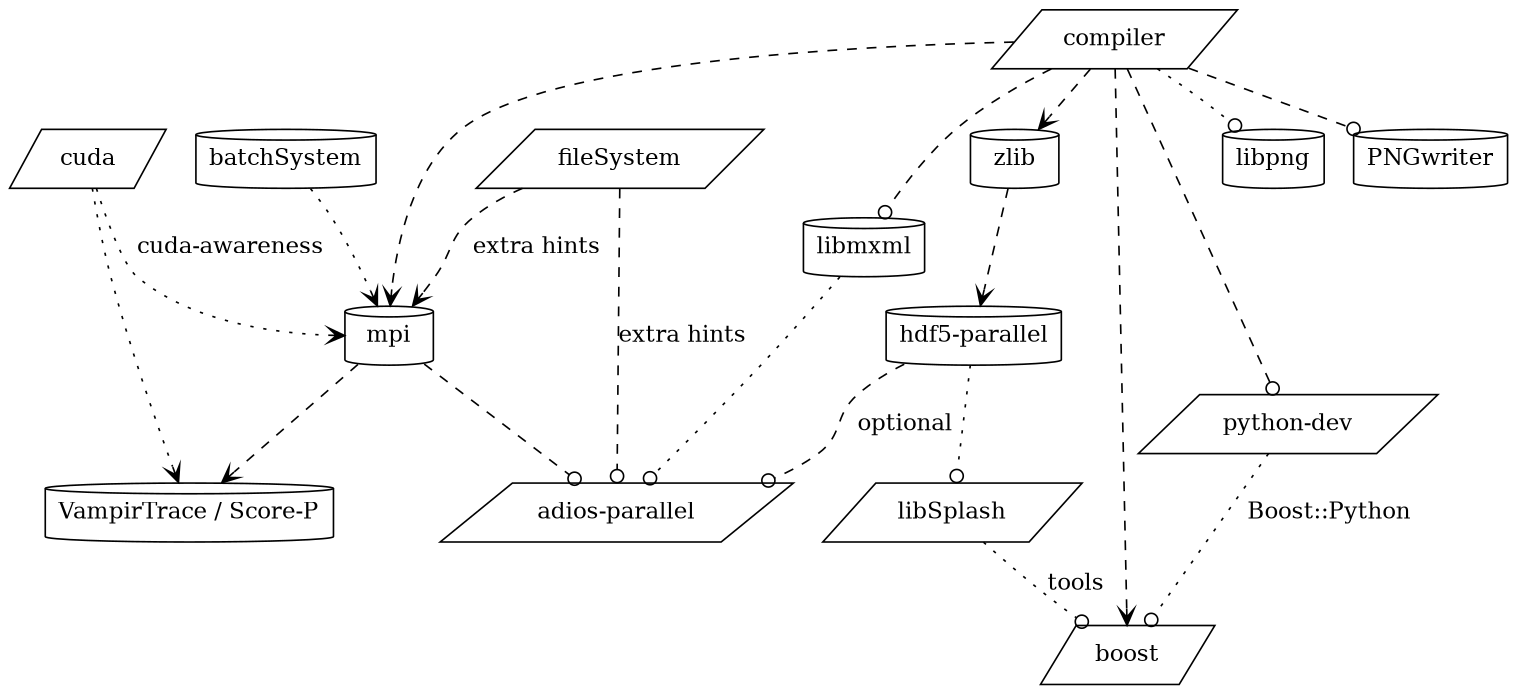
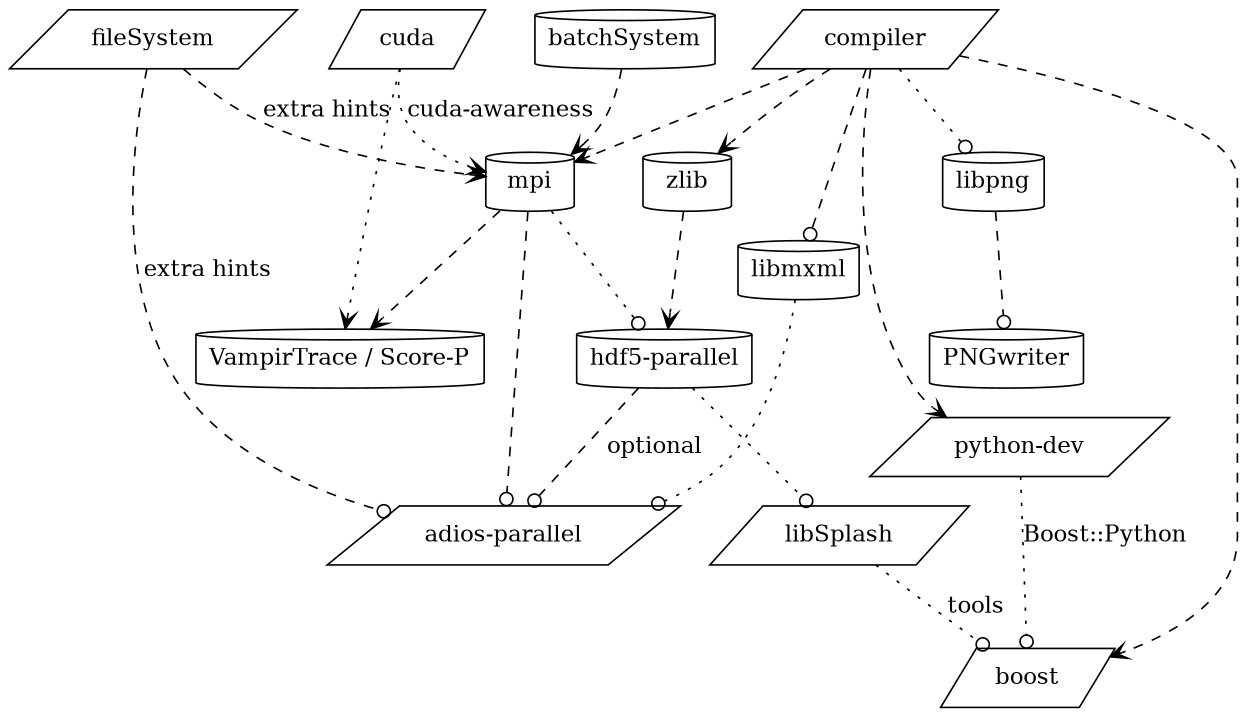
edge "compiler" -> "PNGwriter": now "libpng" -> "PNGwriter"
edge "compiler" -> "python-dev": arrowhead odot -> vee
edge "batchSystem" -> "mpi": style dotted -> dashed
edge "mpi" -> "hdf5-parallel": added
